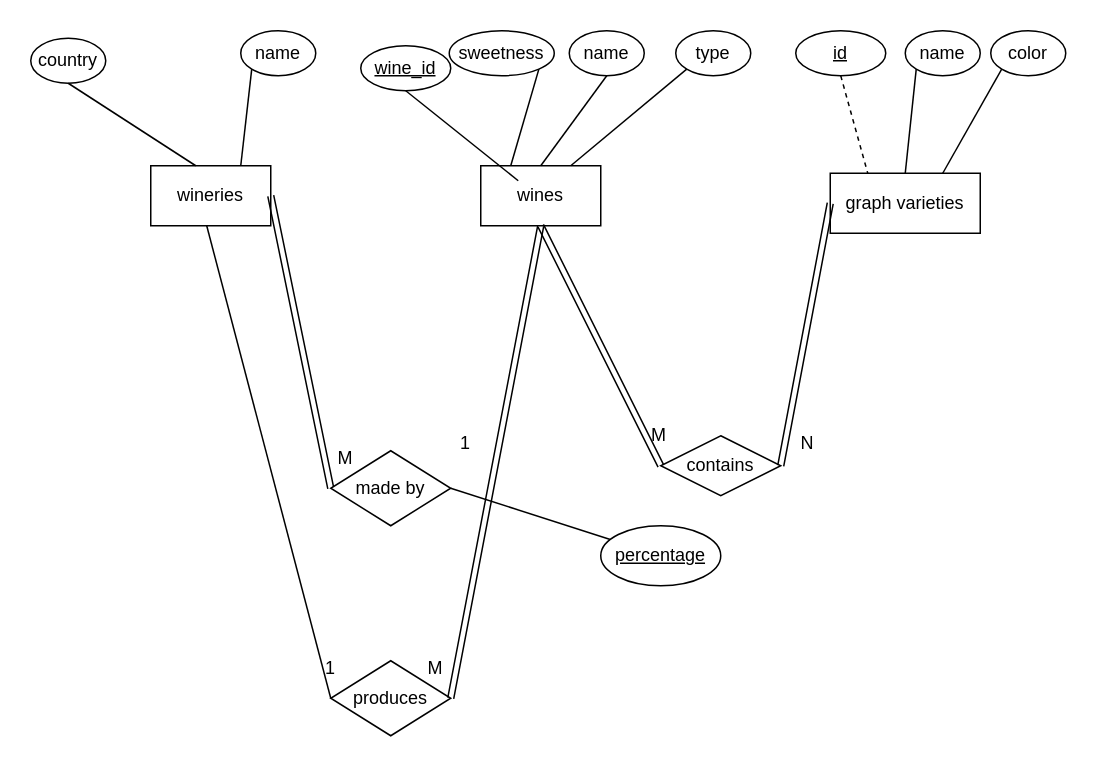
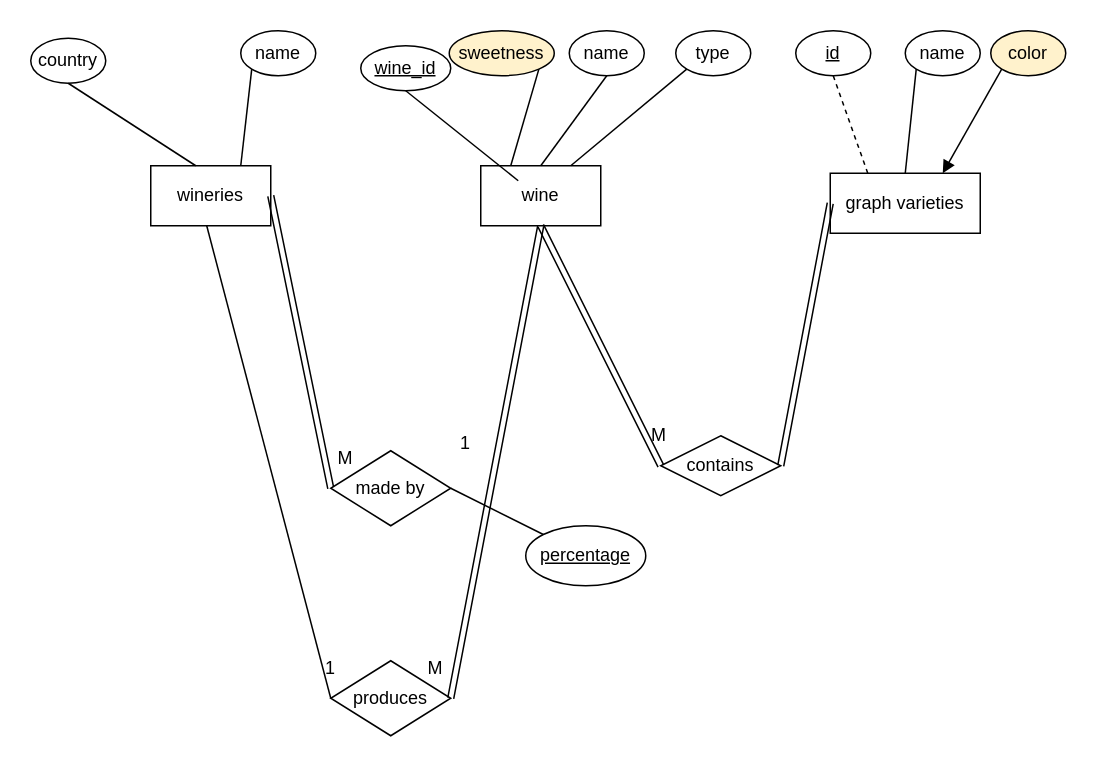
node "sweetness": fillcolor #ffffff -> #fff2cc
node "id": size 90x45 -> 75x45
node "color": fillcolor #ffffff -> #fff2cc
edge "color" -- "graph varieties": arrowhead none -> block
node "wines": label "wines" -> "wine"
node "N": removed
node "percentage": moved (661, 556) -> (586, 556)
